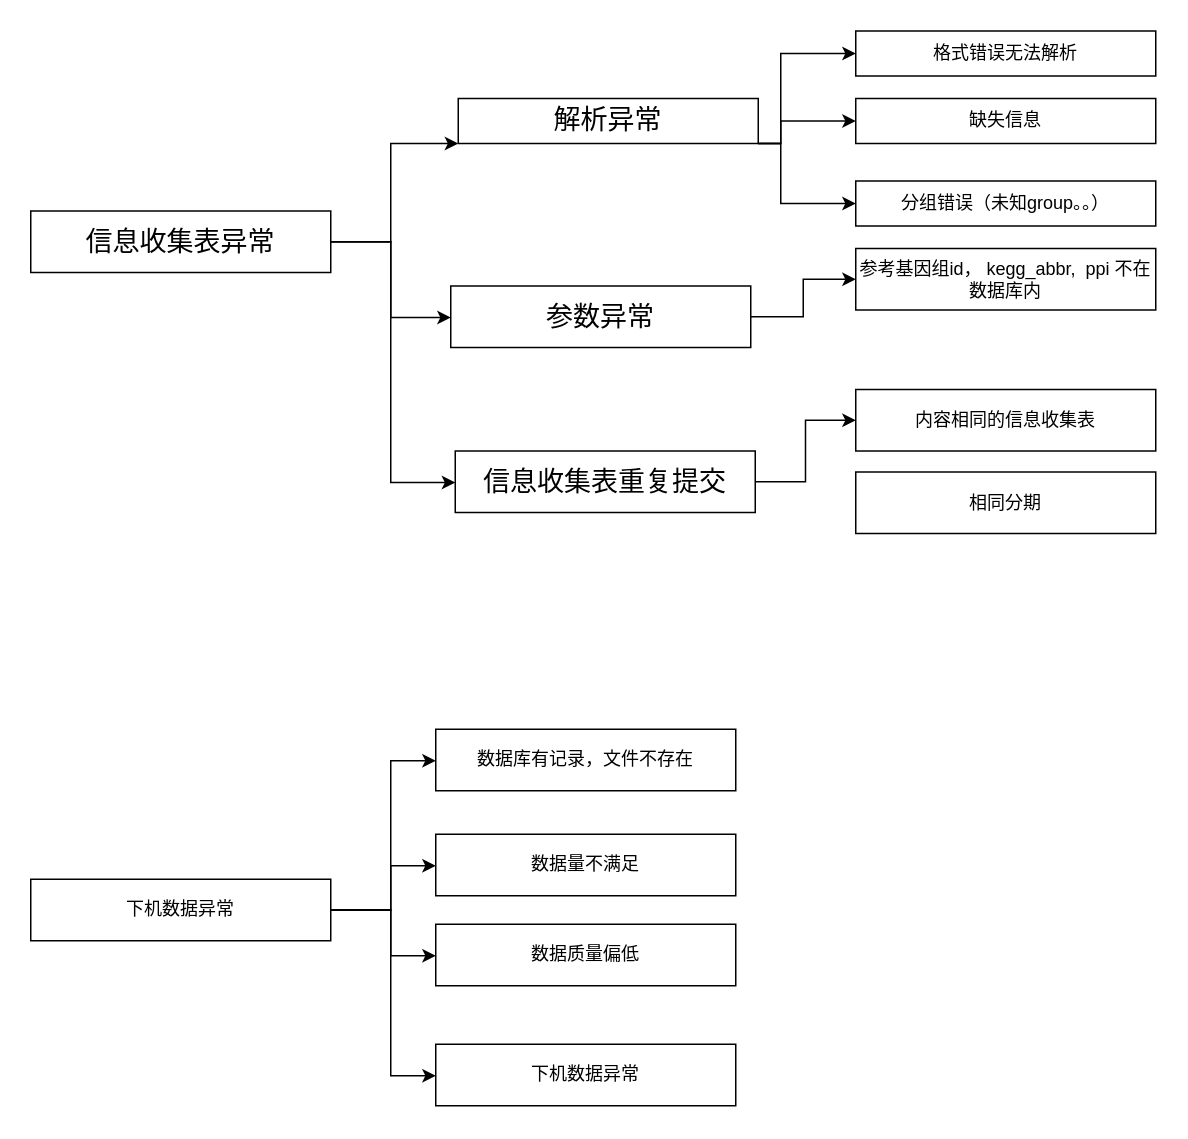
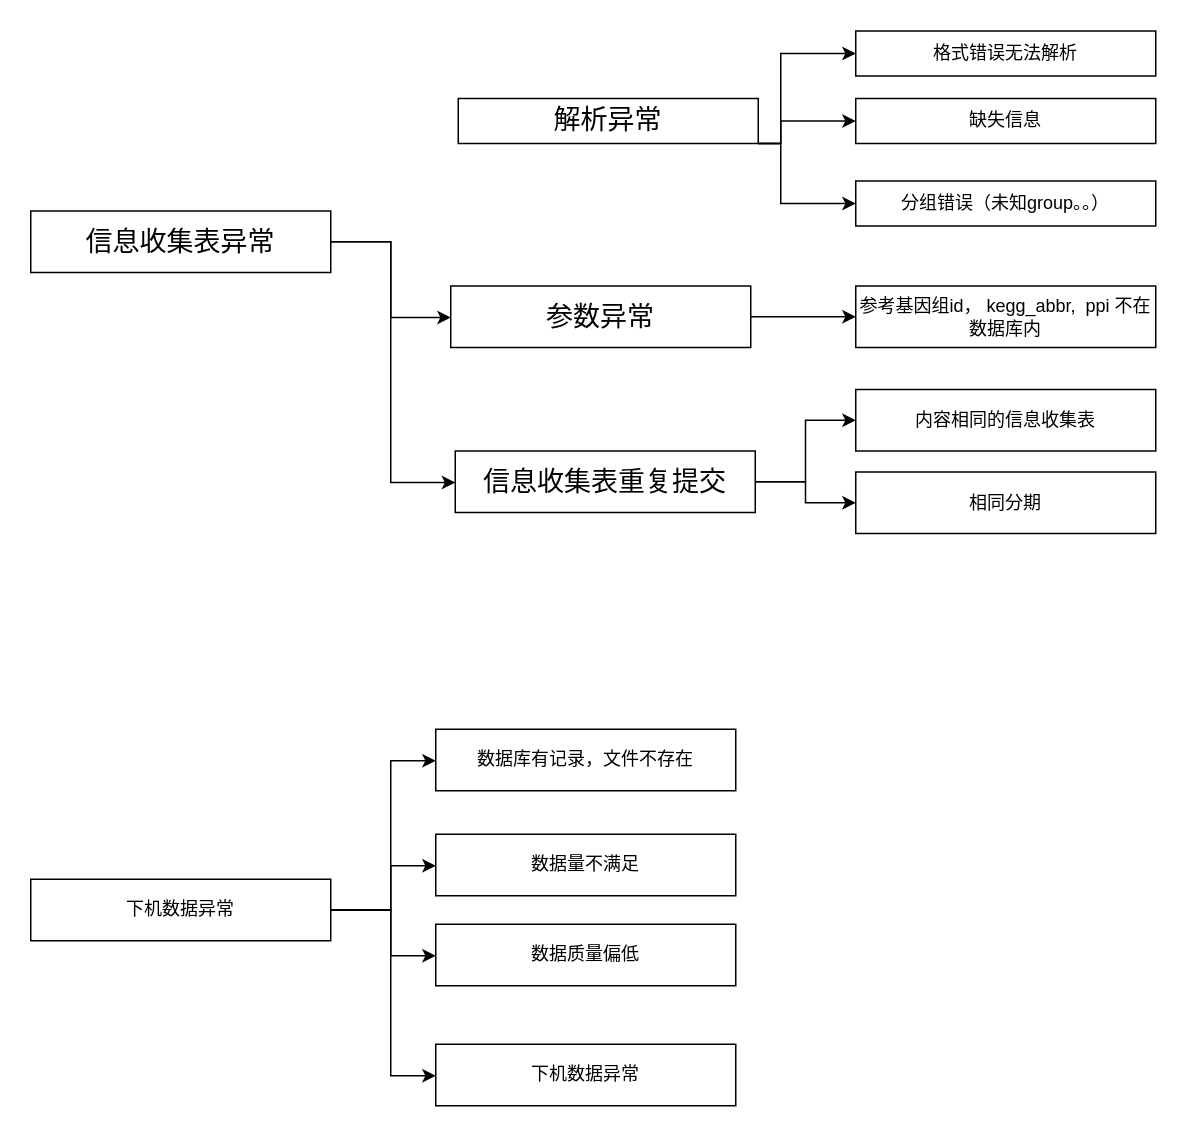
edge "信息收集表异常" -> "解析异常": removed
node "参考基因组id， kegg_abbr, ppi 不在数据库内": moved (1006, 279) -> (1006, 317)
edge "信息收集表重复提交" -> "相同分期": added
